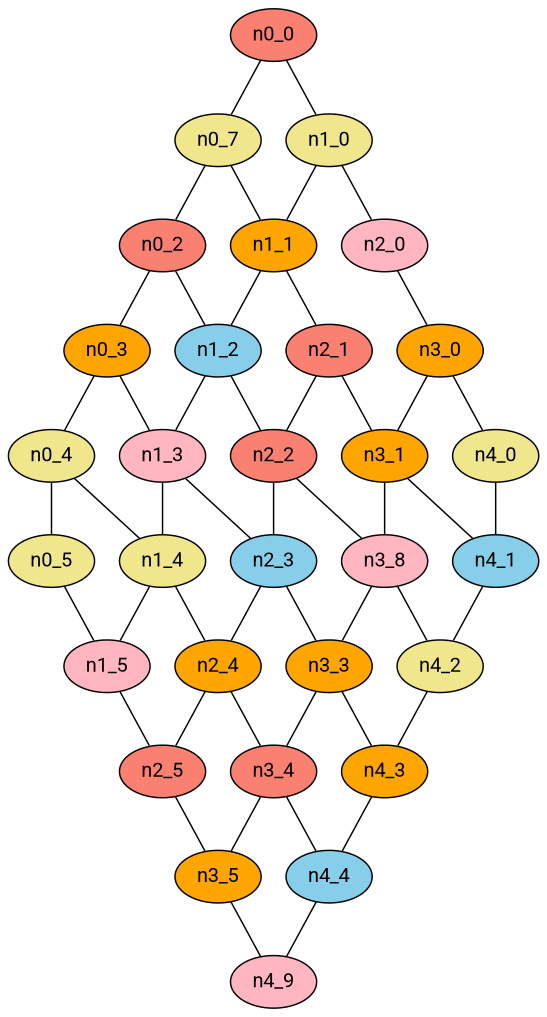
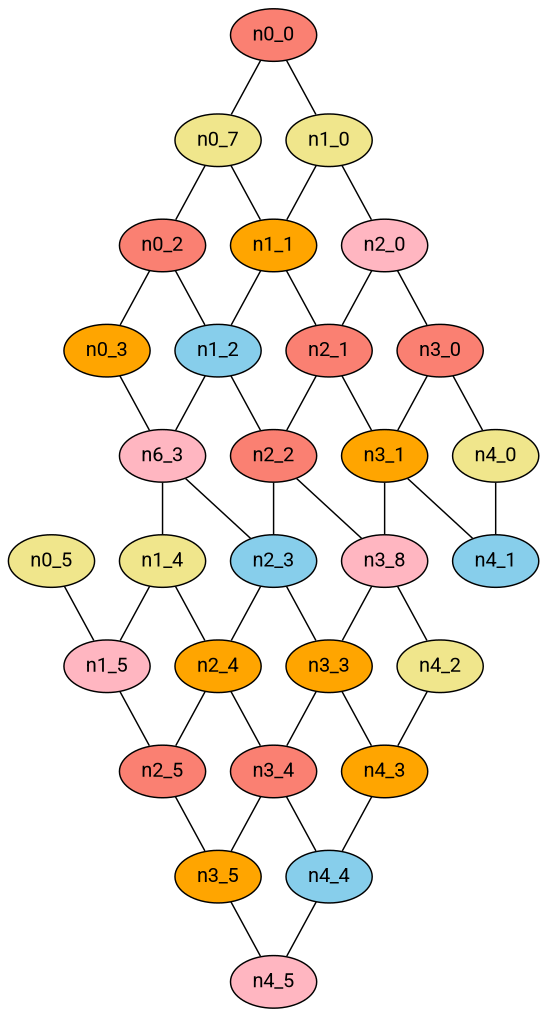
edge "n2_0" -- "n2_1": added
node "n3_0": fillcolor orange -> salmon
node "n0_4": removed
node "n1_3": label "n1_3" -> "n6_3"
edge "n4_1" -- "n4_2": removed
node "n4_9": label "n4_9" -> "n4_5"
